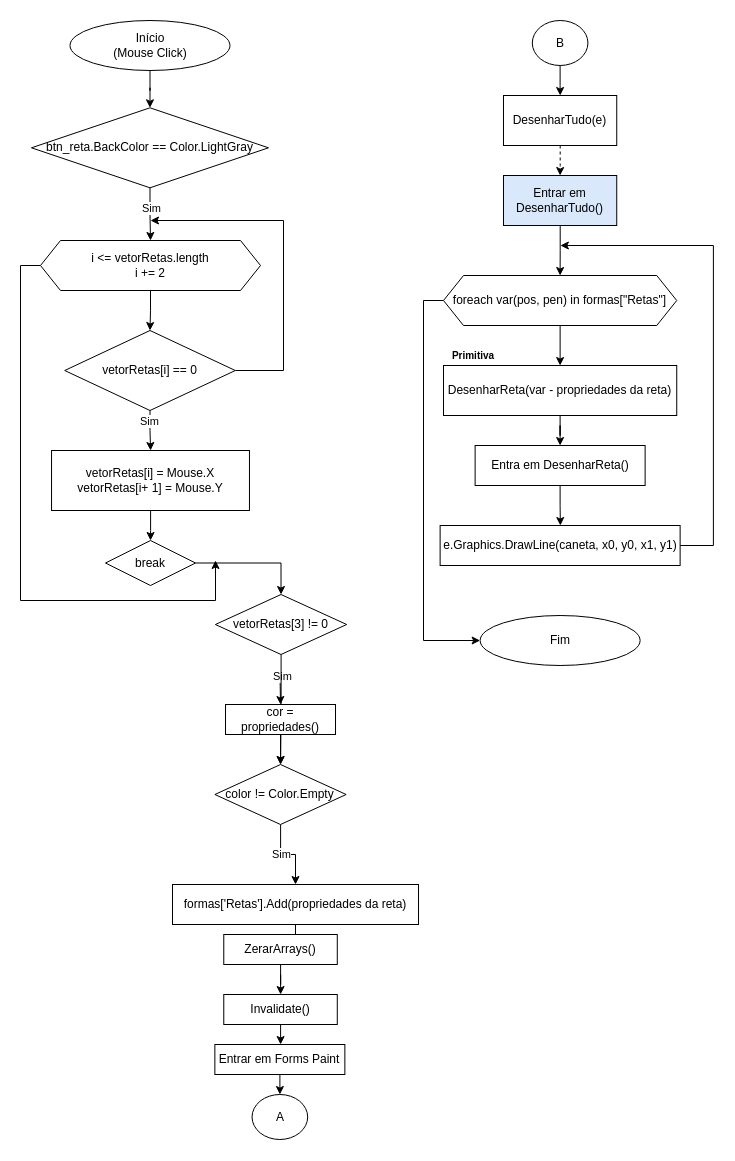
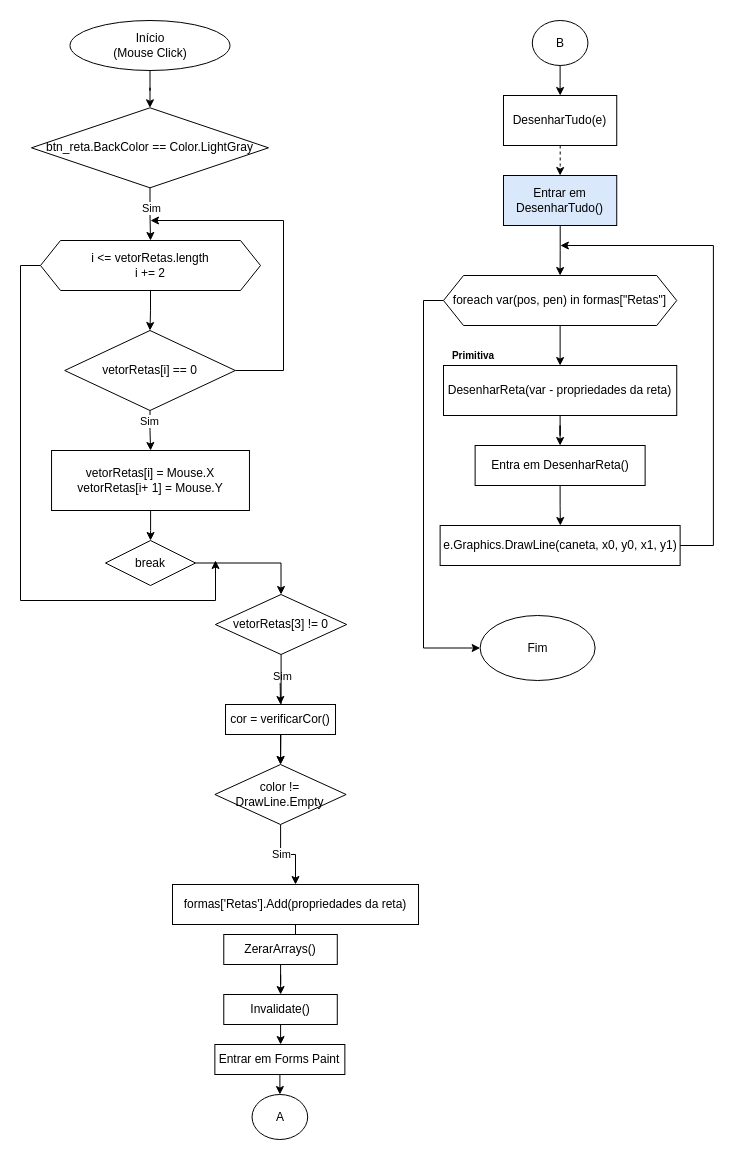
node "Fim": size 160x50 -> 115x65
node "cor = propriedades()": label "cor = propriedades()" -> "cor = verificarCor()"
node "color != Color.Empty": label "color != Color.Empty" -> "color != DrawLine.Empty"
